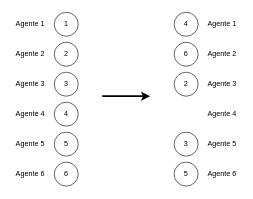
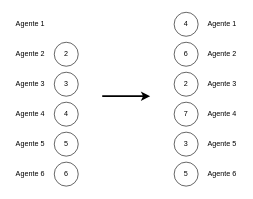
node "1": removed
node "7": added
